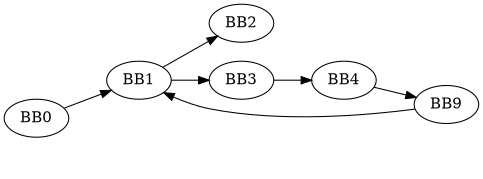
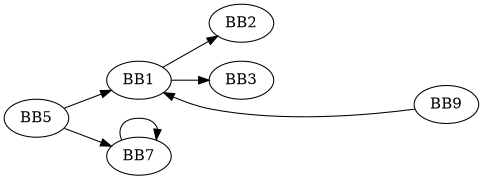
node "BB4": removed
node "BB0": label "BB0" -> "BB5"
node "BB7": added
